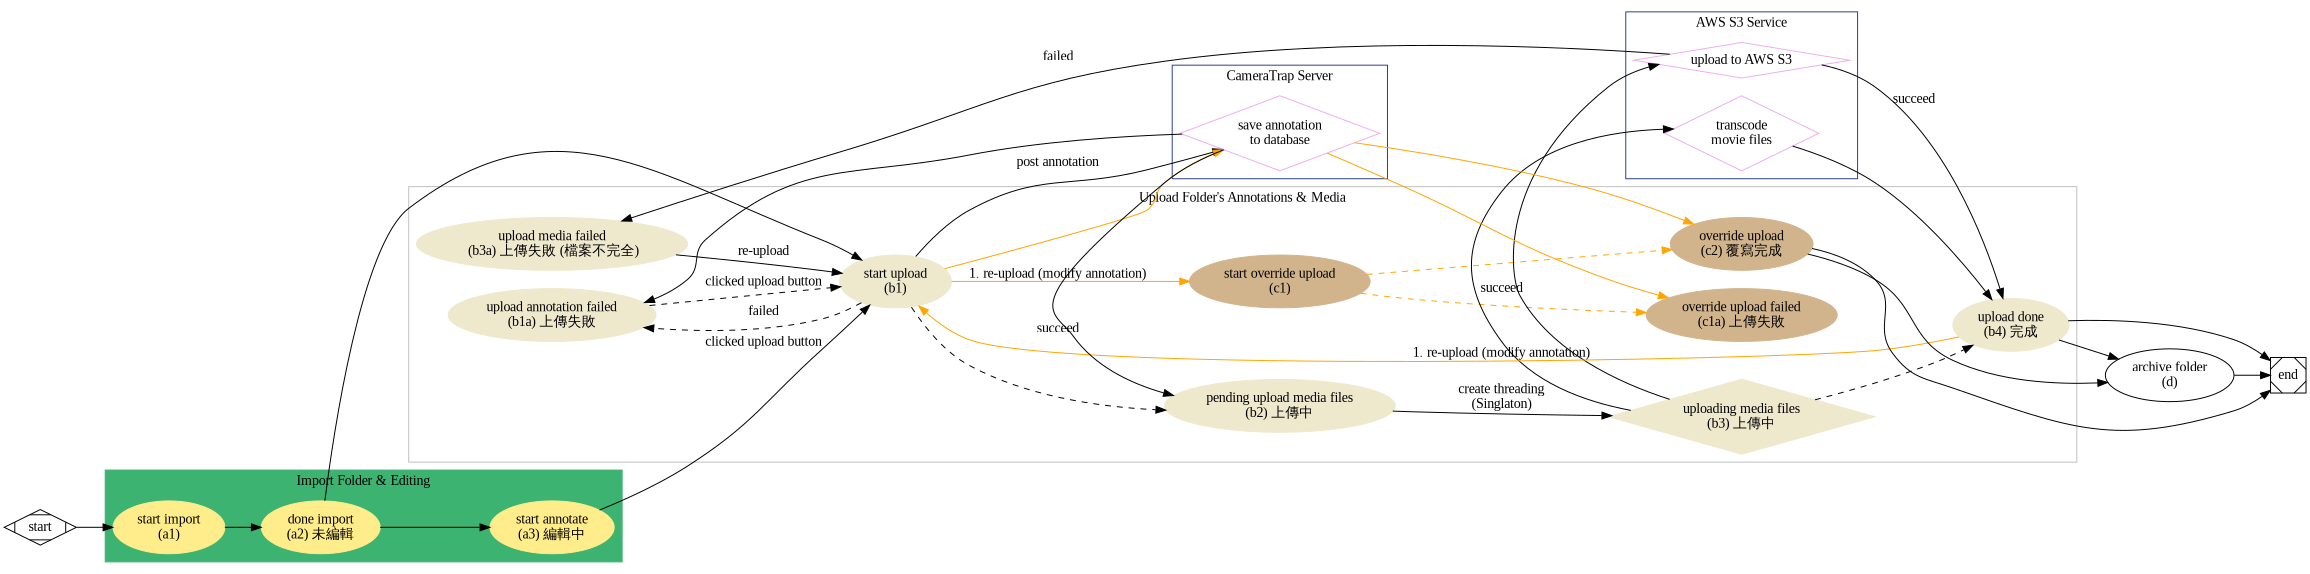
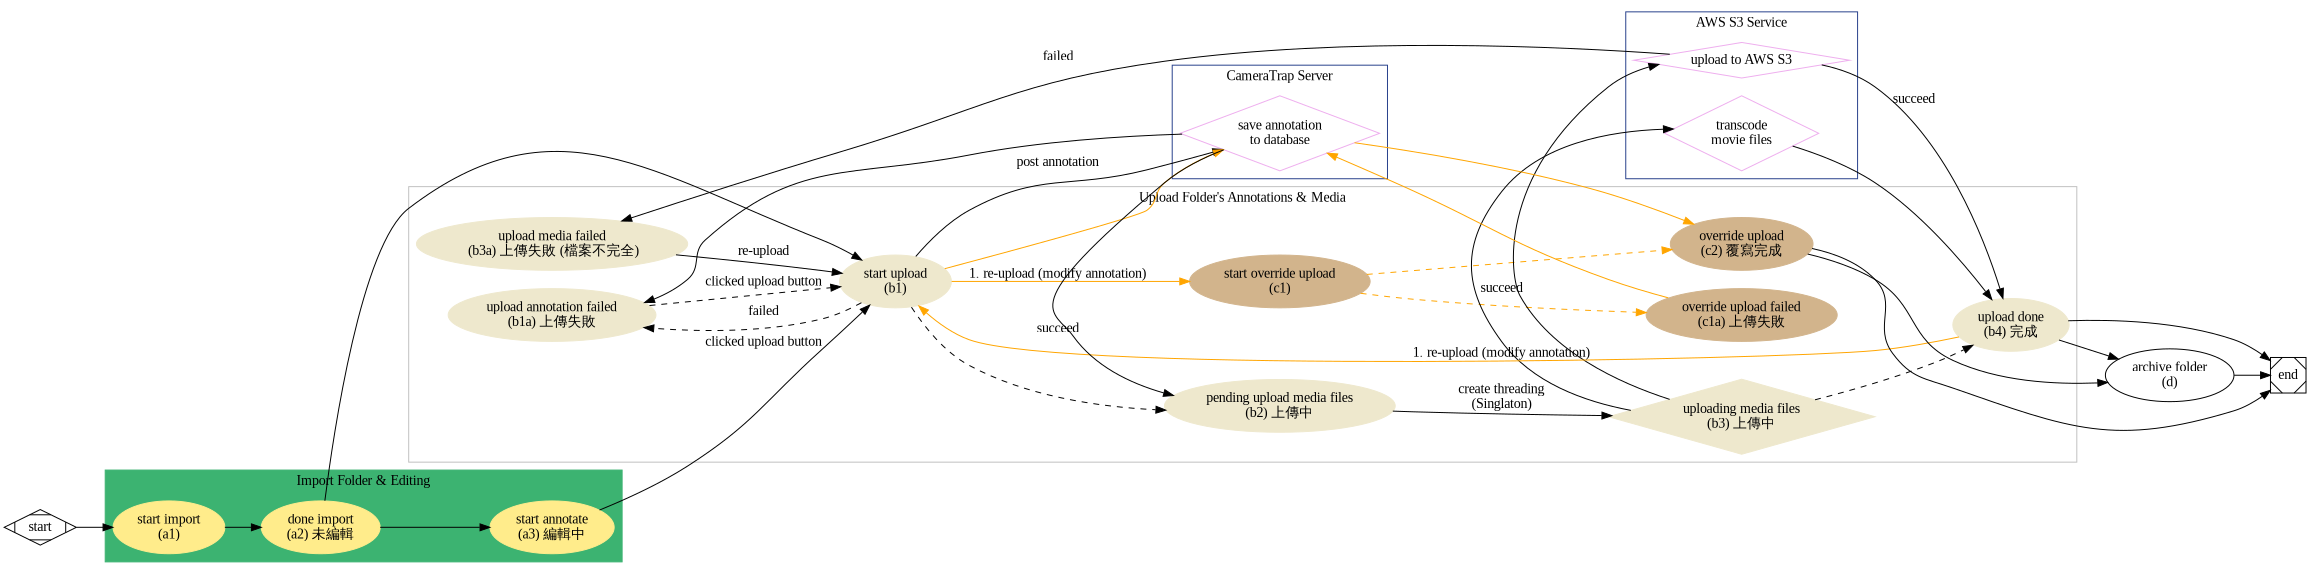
edge "save annotation to database" -> "override upload failed (c1a) 上傳失敗": reversed
